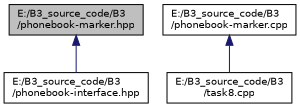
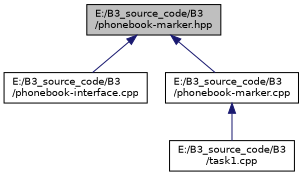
edge "E:/B3_source_code/B3 /phonebook-marker.cpp" -> "E:/B3_source_code/B3 /phonebook-marker.hpp": added
node "E:/B3_source_code/B3 /phonebook-interface.hpp": label "E:/B3_source_code/B3 /phonebook-interface.hpp" -> "E:/B3_source_code/B3 /phonebook-interface.cpp"
node "E:/B3_source_code/B3 /task8.cpp": label "E:/B3_source_code/B3 /task8.cpp" -> "E:/B3_source_code/B3 /task1.cpp"
